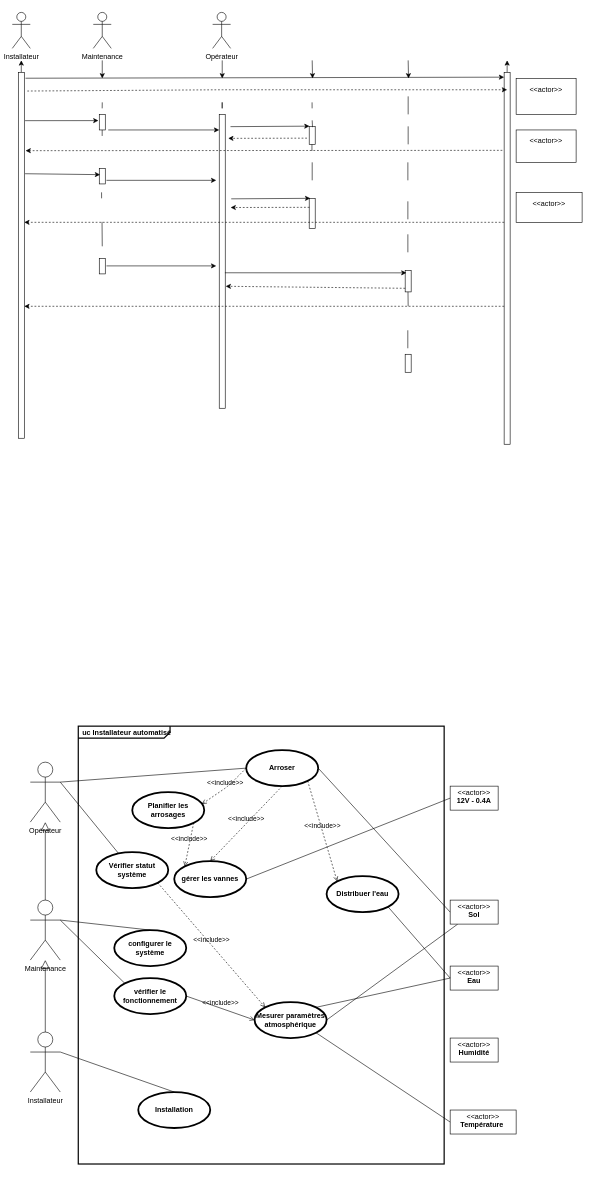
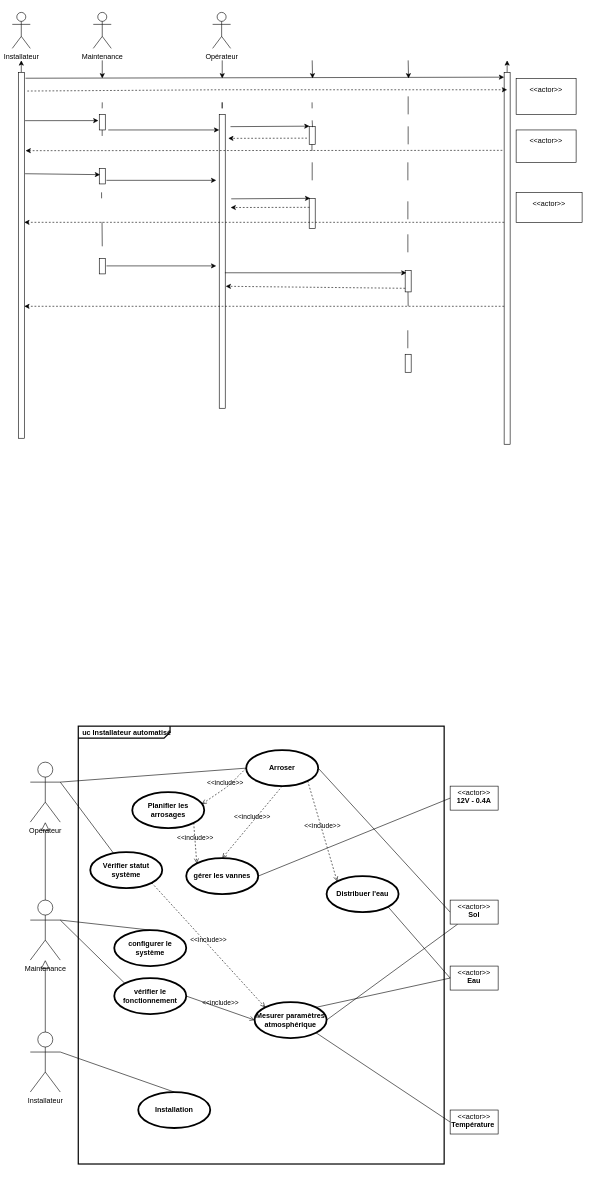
node "Vérifier statut système": moved (132, 870) -> (126, 870)
node "gérer les vannes": moved (210, 879) -> (222, 876)
node "<<actor>> Humidité": removed
node "<<actor>> Température": size 66x24 -> 48x24
